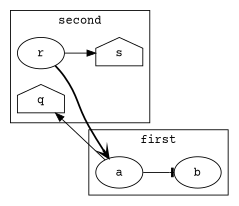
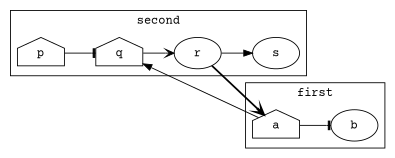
node "p": added
node "s": shape house -> ellipse
edge "q" -> "r": added
node "a": shape ellipse -> house
